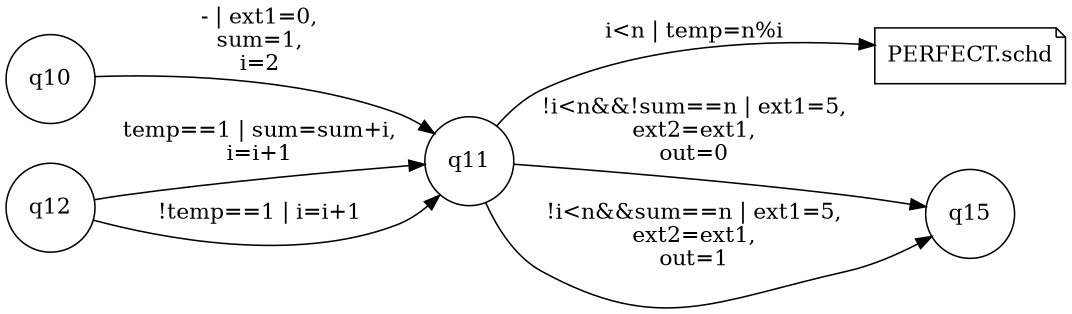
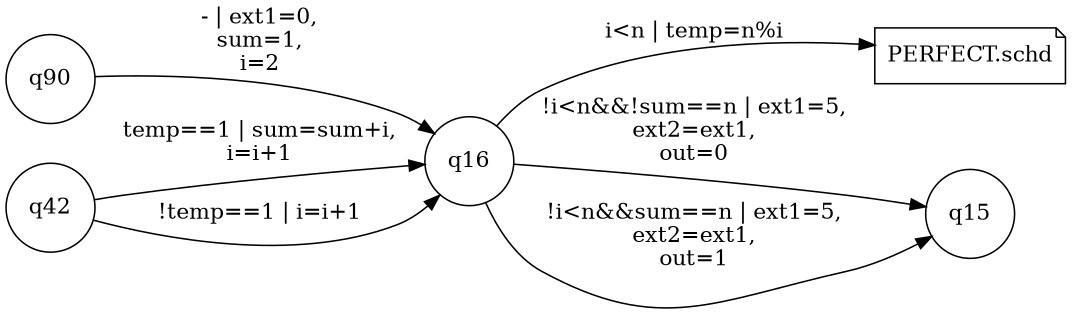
node "q10": label "q10" -> "q90"
node "q11": label "q11" -> "q16"
node "q12": label "q12" -> "q42"
